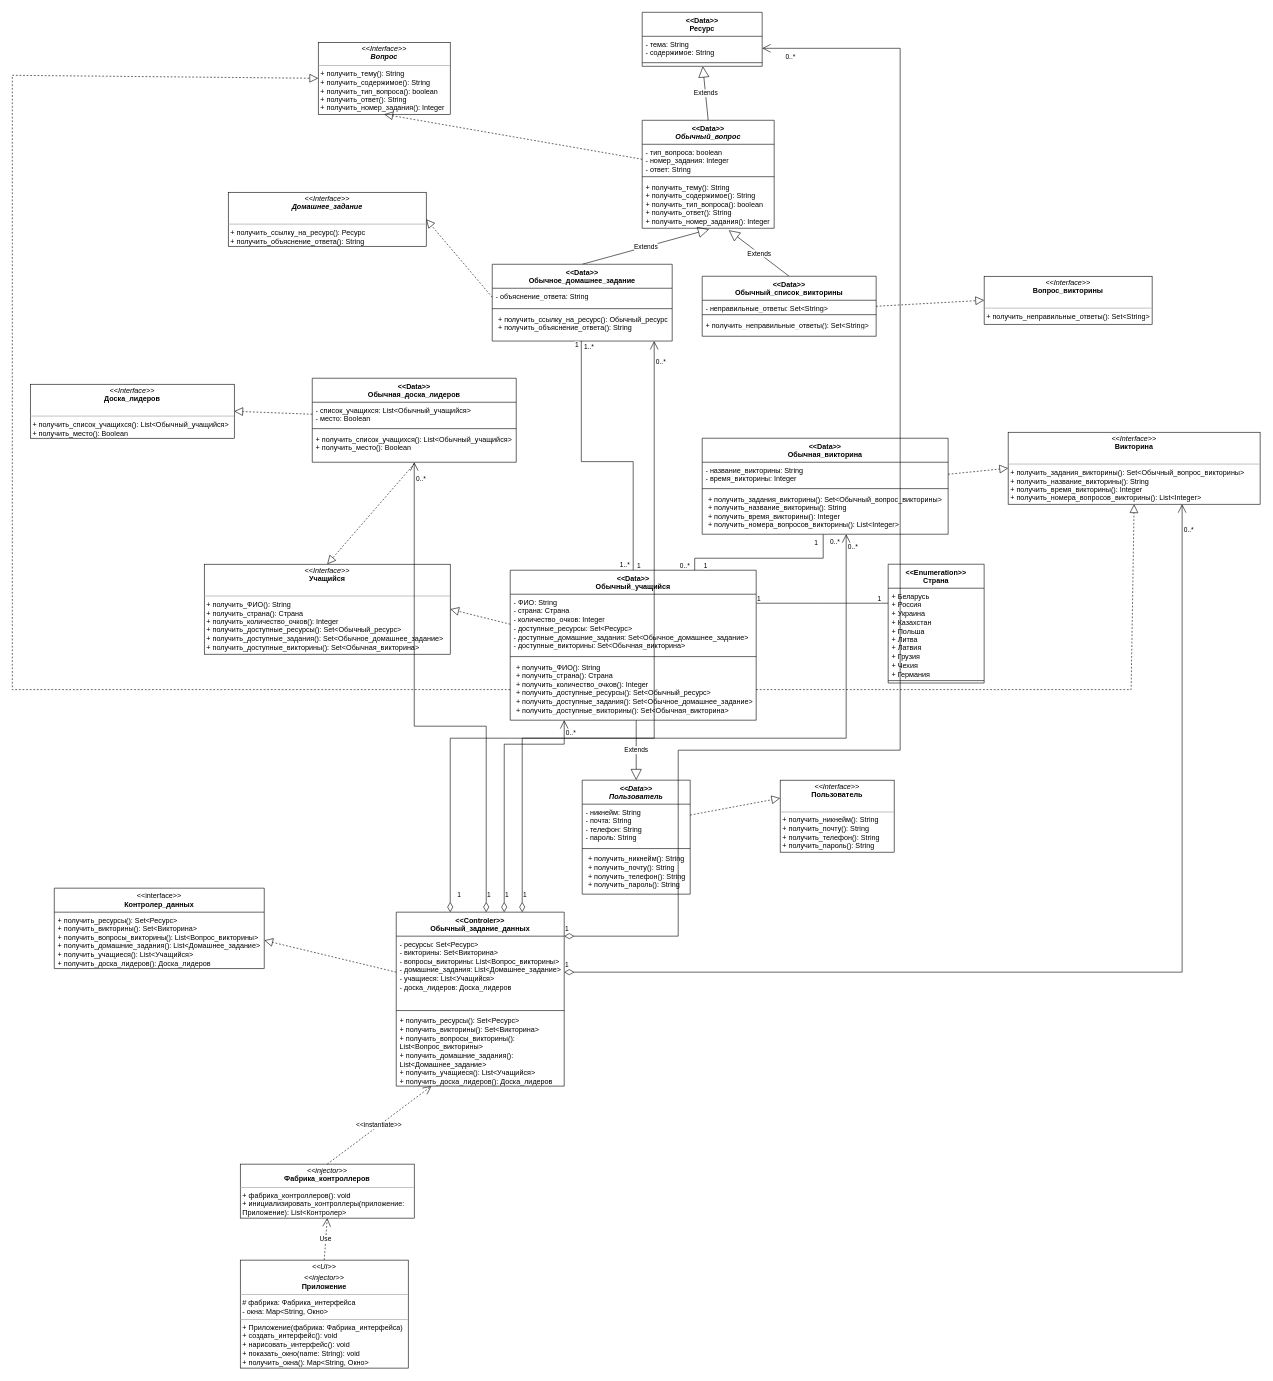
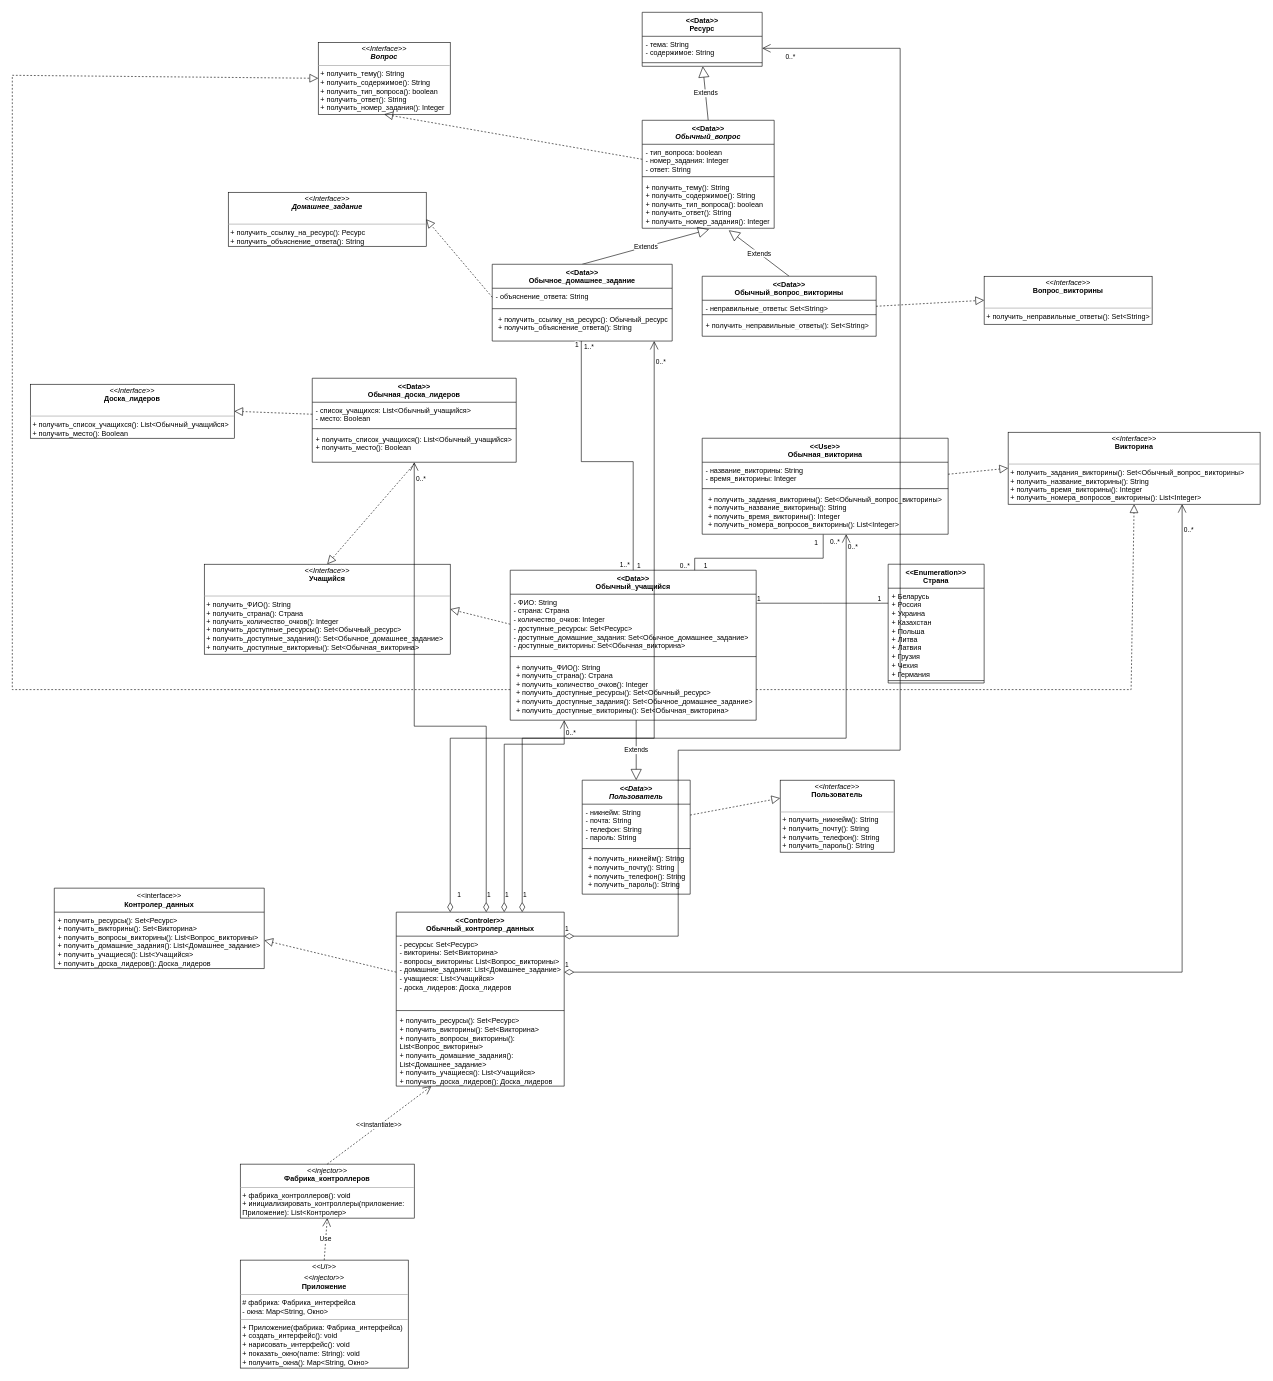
node "<<Data>>Обычный_список_викторины": label "<<Data>>Обычный_список_викторины" -> "<<Data>>Обычный_вопрос_викторины"
node "<<Data>>Обычная_викторина": label "<<Data>>Обычная_викторина" -> "<<Use>>Обычная_викторина"
node "<<Controler>> Обычный_задание_данных": label "<<Controler>> Обычный_задание_данных" -> "<<Controler>> Обычный_контролер_данных"
